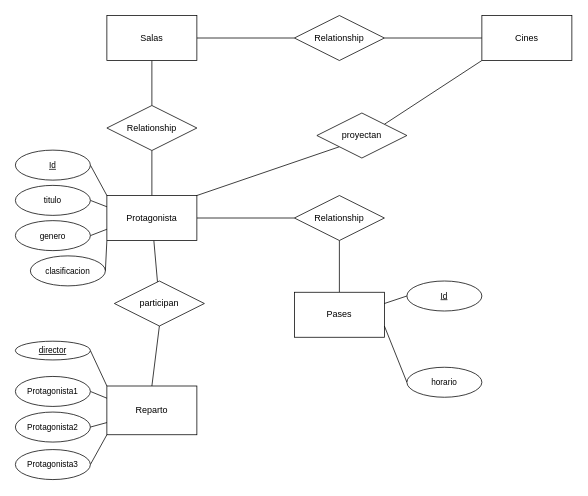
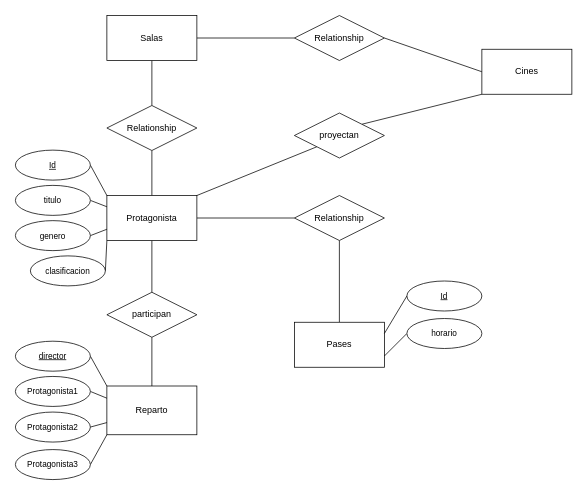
node "Cines": moved (527, 38) -> (527, 72)
node "proyectan": moved (362, 135) -> (339, 135)
node "participan": moved (159, 303) -> (152, 315)
node "Pases": moved (339, 315) -> (339, 345)
node "director": size 75x19 -> 75x30
node "horario": moved (444, 382) -> (444, 333)
